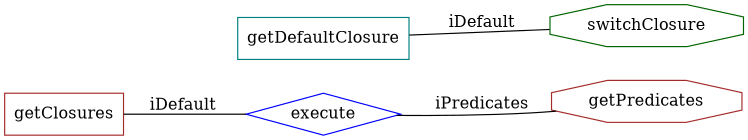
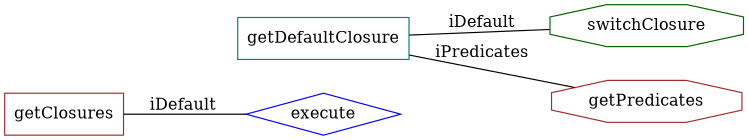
edge "getPredicates" -- "execute": now "getPredicates" -- "getDefaultClosure"
